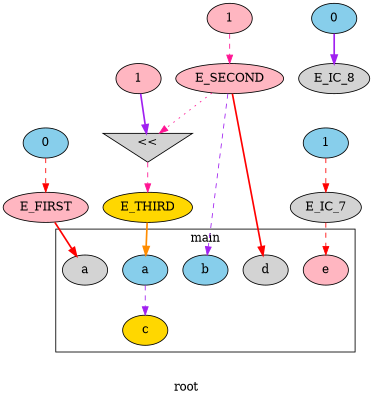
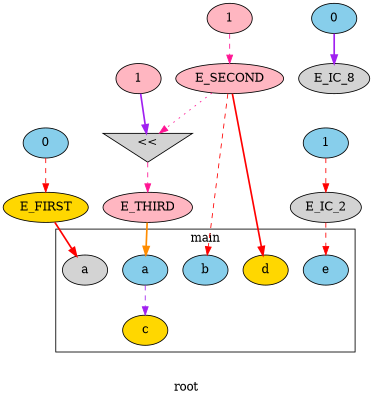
edge "E_SECOND" -> "b": color purple -> red
node "E_FIRST": fillcolor lightpink -> gold
node "E_THIRD": fillcolor gold -> lightpink
node "E_IC_7": label "E_IC_7" -> "E_IC_2"
node "d": fillcolor lightgrey -> gold
node "e": fillcolor lightpink -> skyblue
